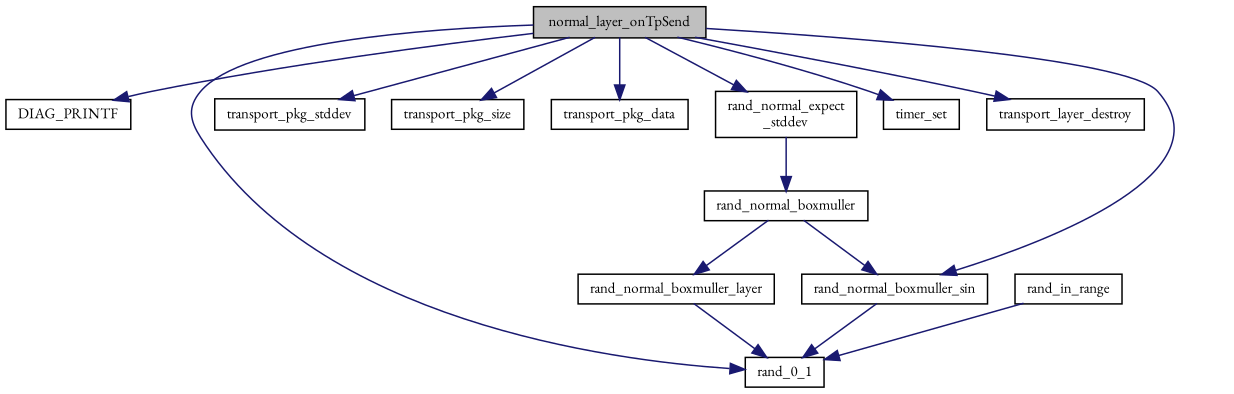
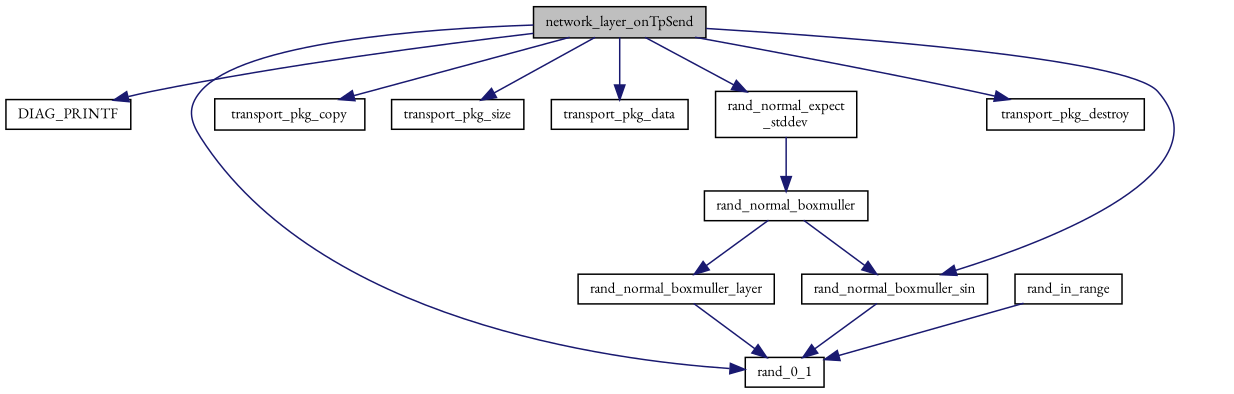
node "normal_layer_onTpSend": label "normal_layer_onTpSend" -> "network_layer_onTpSend"
node "transport_pkg_stddev": label "transport_pkg_stddev" -> "transport_pkg_copy"
node "timer_set": removed
node "transport_layer_destroy": label "transport_layer_destroy" -> "transport_pkg_destroy"
